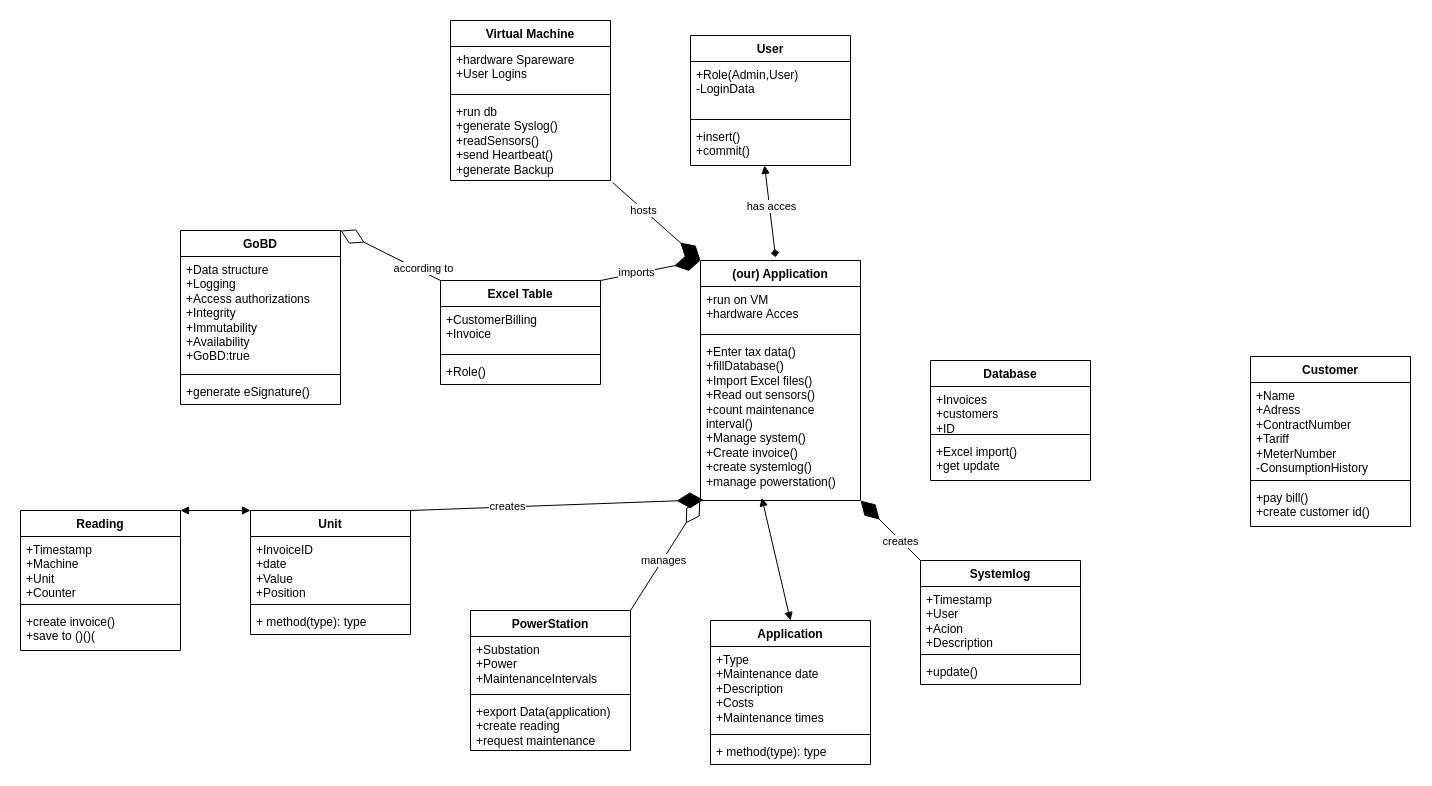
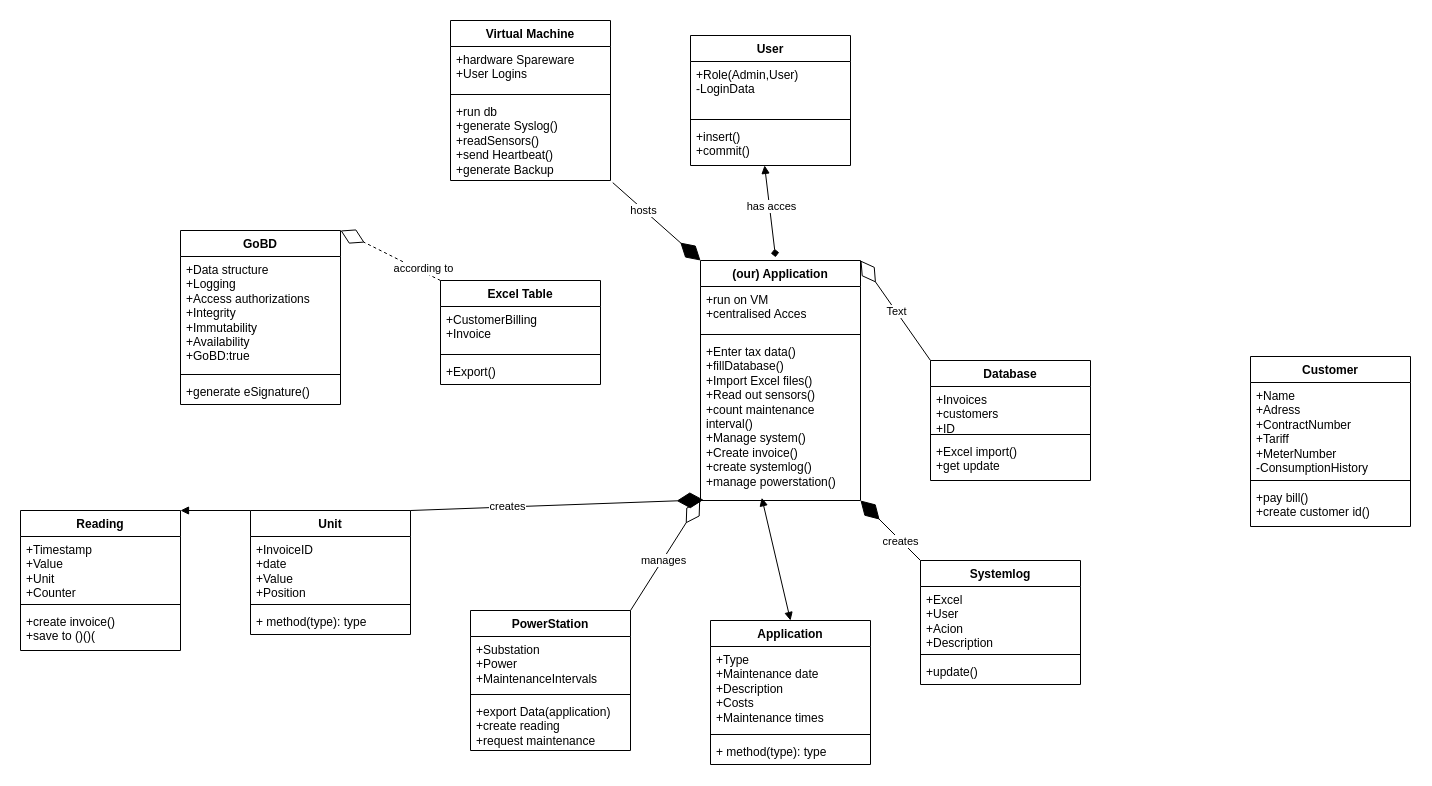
edge "Excel Table" -> "GoBD": style solid -> dashed
edge "Excel Table" -> "(our) Application": removed, label "imports"
node "+run on VM +hardware Acces": label "+run on VM +hardware Acces" -> "+run on VM +centralised Acces"
edge "Database" -> "(our) Application": added, label "Text"
node "+Role()": label "+Role()" -> "+Export()"
edge "Unit" -- "Reading": arrowhead block -> none
node "+Timestamp +Machine +Unit +Counter": label "+Timestamp +Machine +Unit +Counter" -> "+Timestamp +Value +Unit +Counter"
node "+Timestamp +User +Acion +Description": label "+Timestamp +User +Acion +Description" -> "+Excel +User +Acion +Description"
